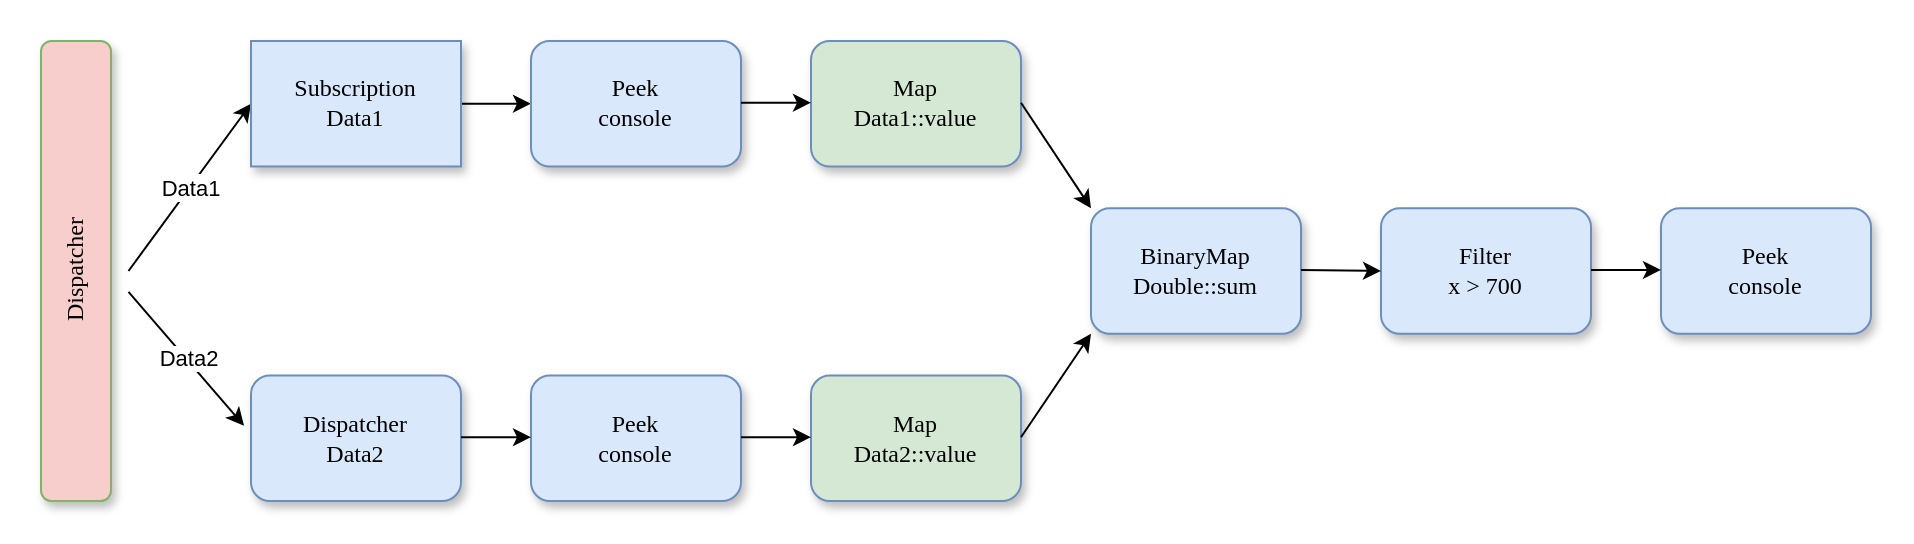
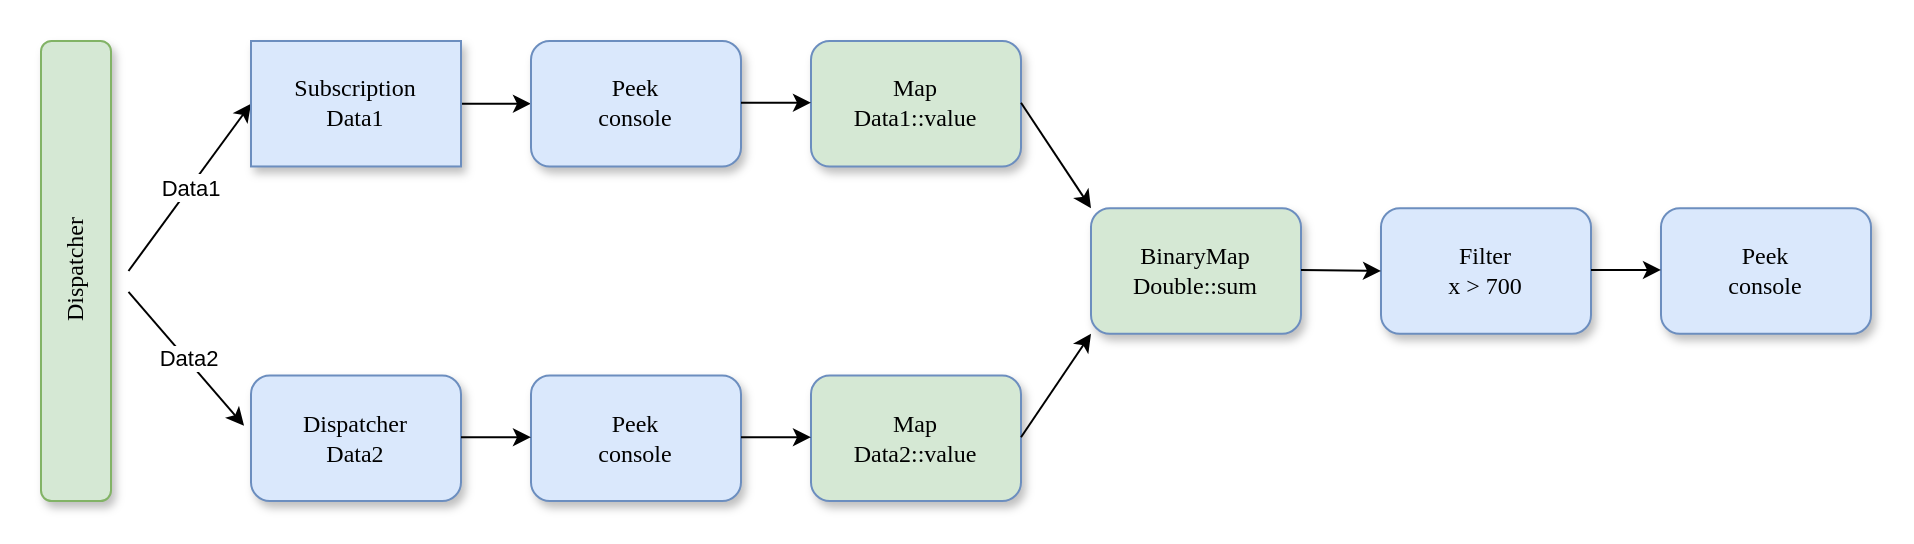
node "Dispatcher": fillcolor #f8cecc -> #d5e8d4
node "BinaryMap Double::sum": fillcolor #dae8fc -> #d5e8d4
